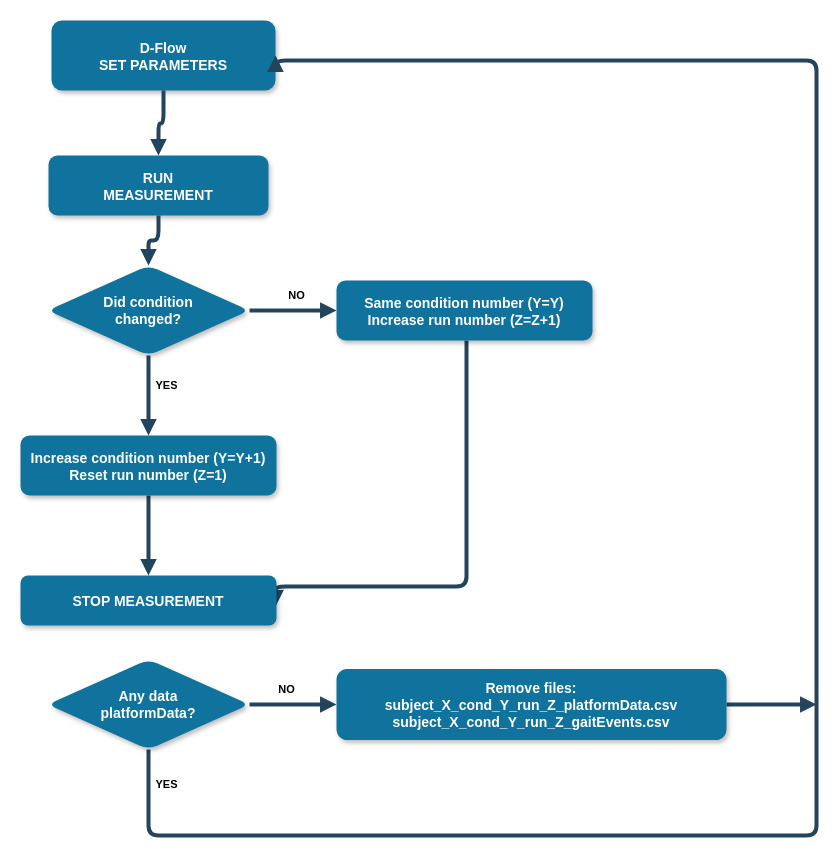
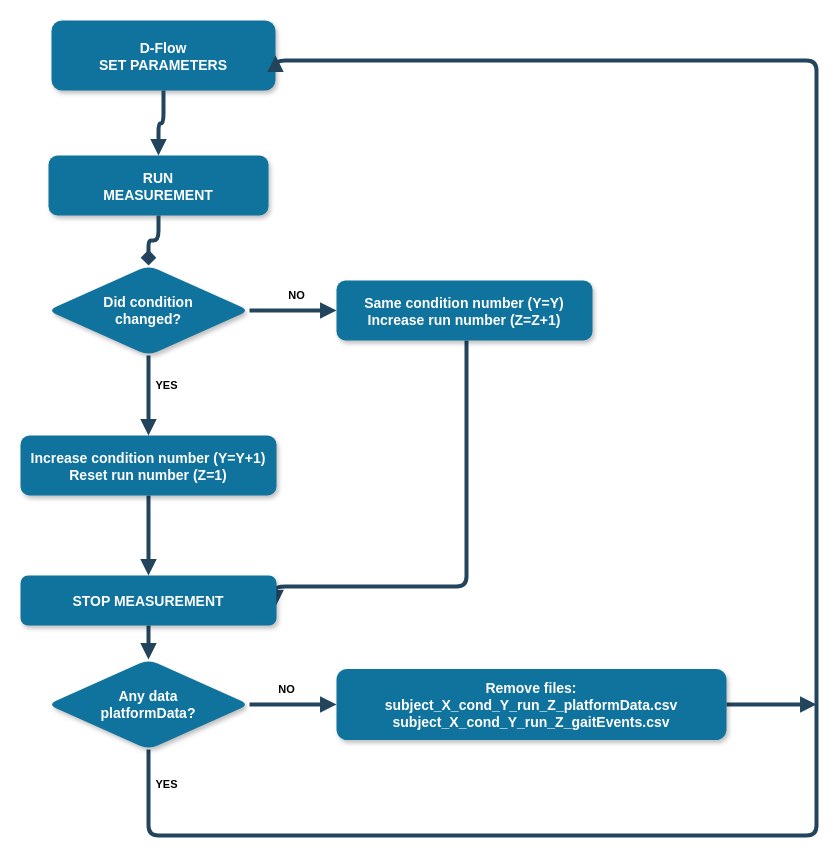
edge "RUN MEASUREMENT" -> "Did condition changed?": arrowhead block -> diamond
edge "STOP MEASUREMENT" -> "Any data platformData?": added
